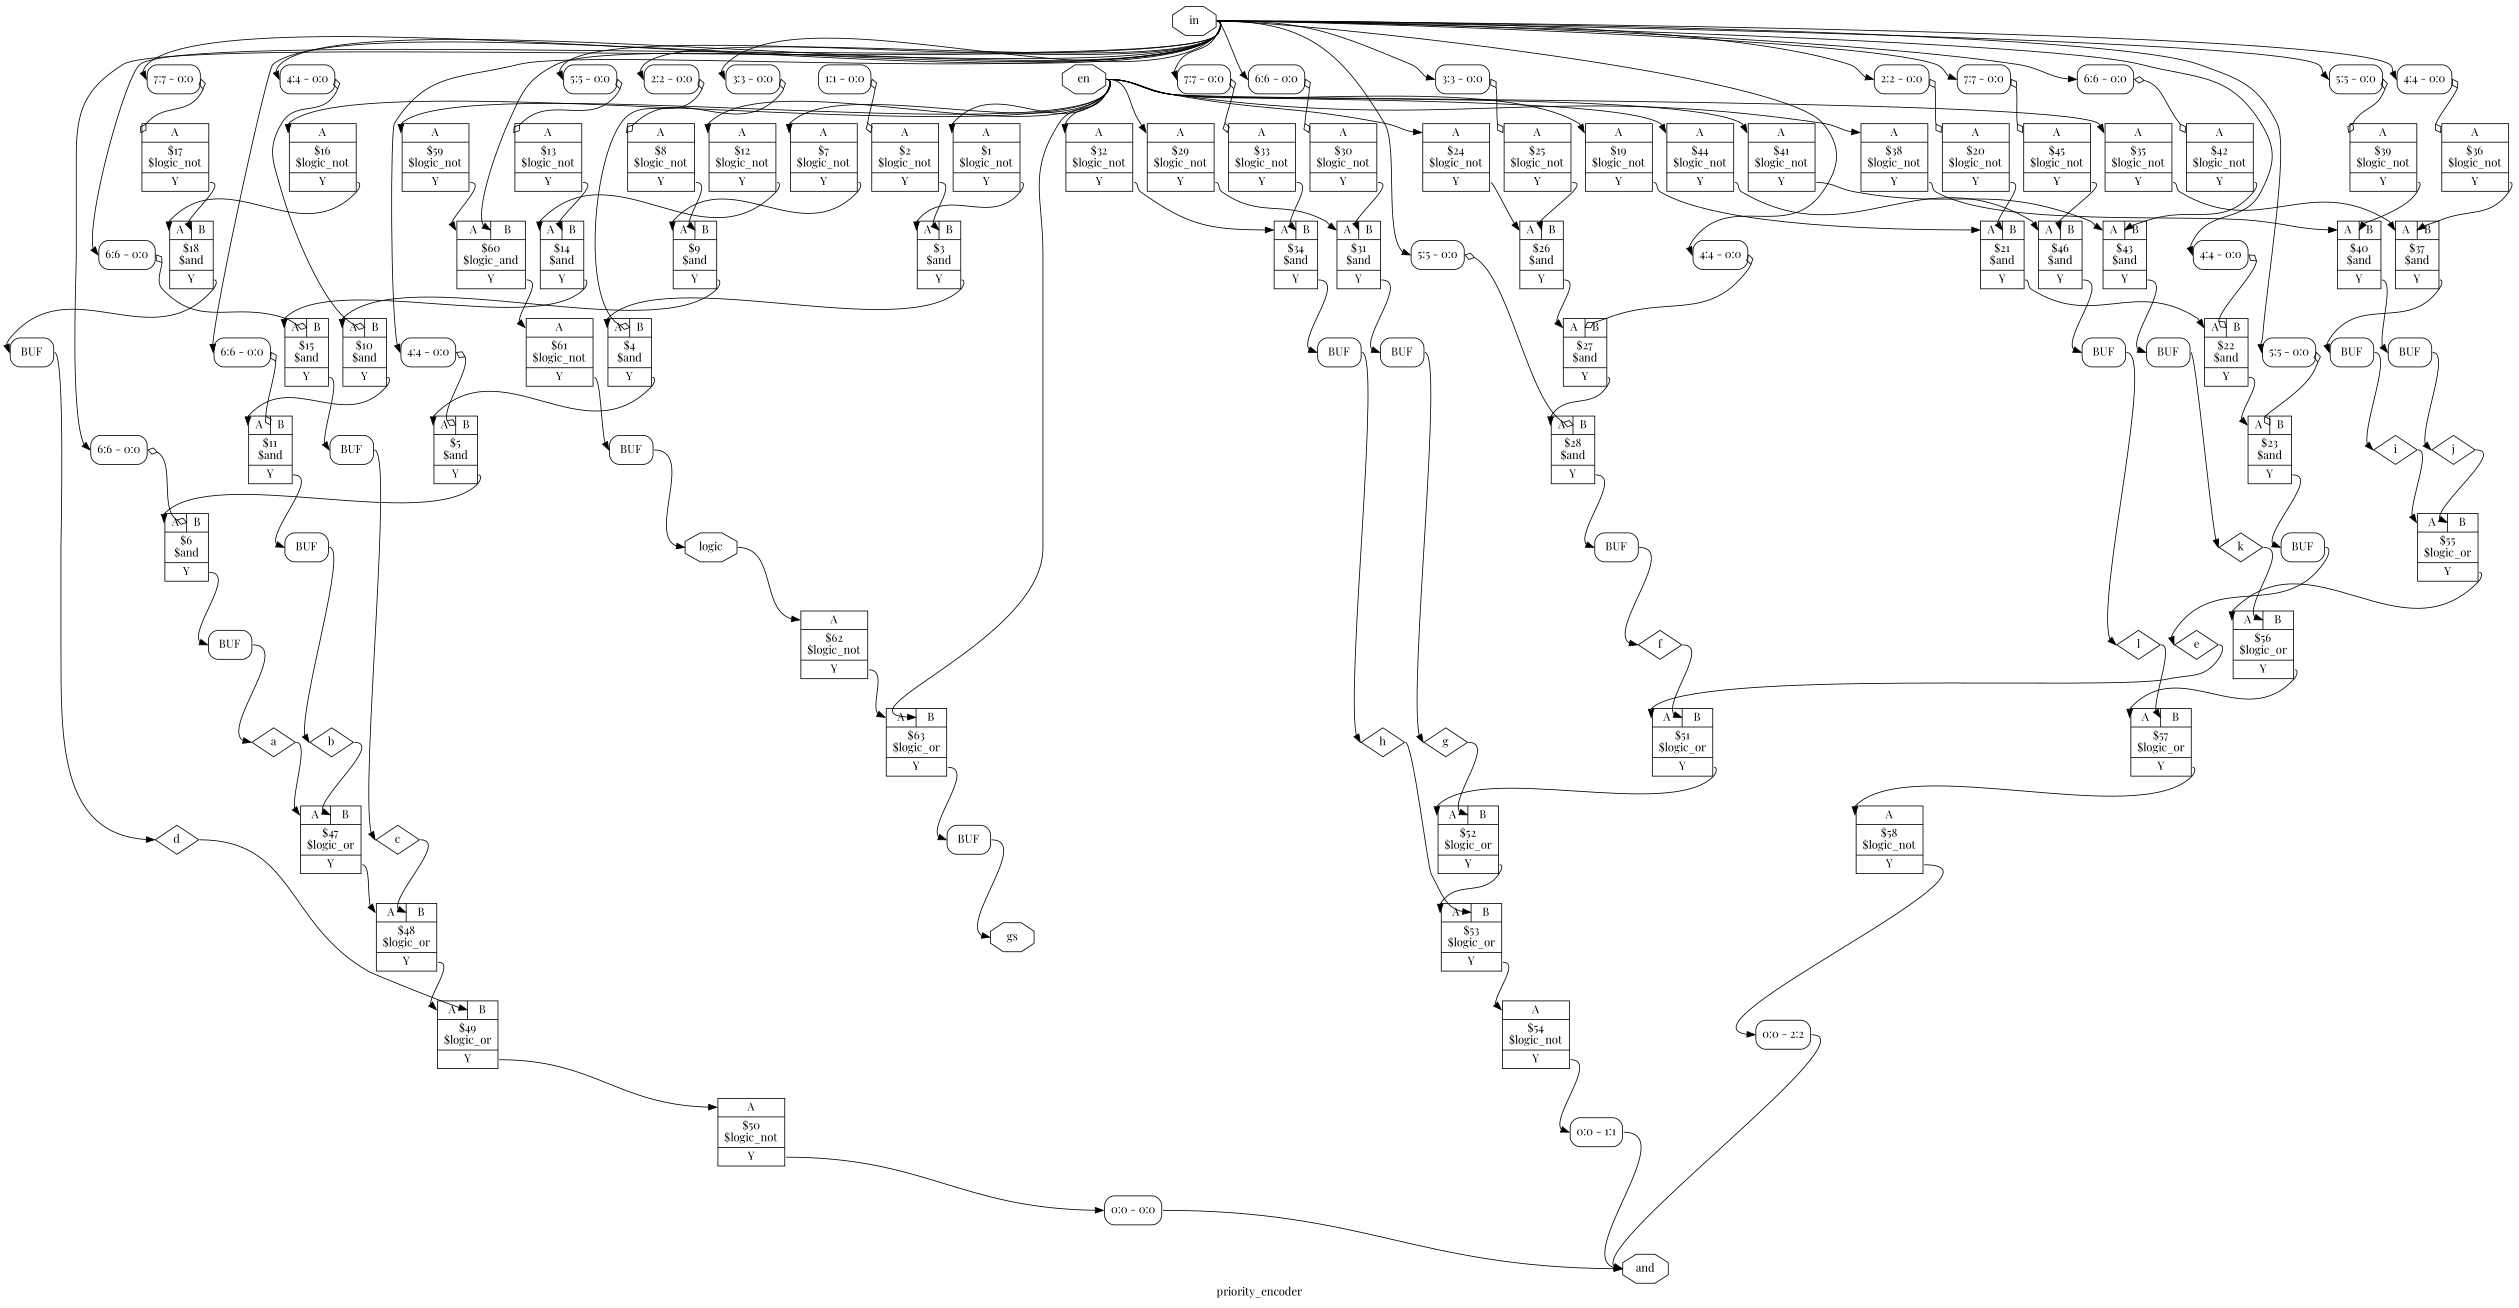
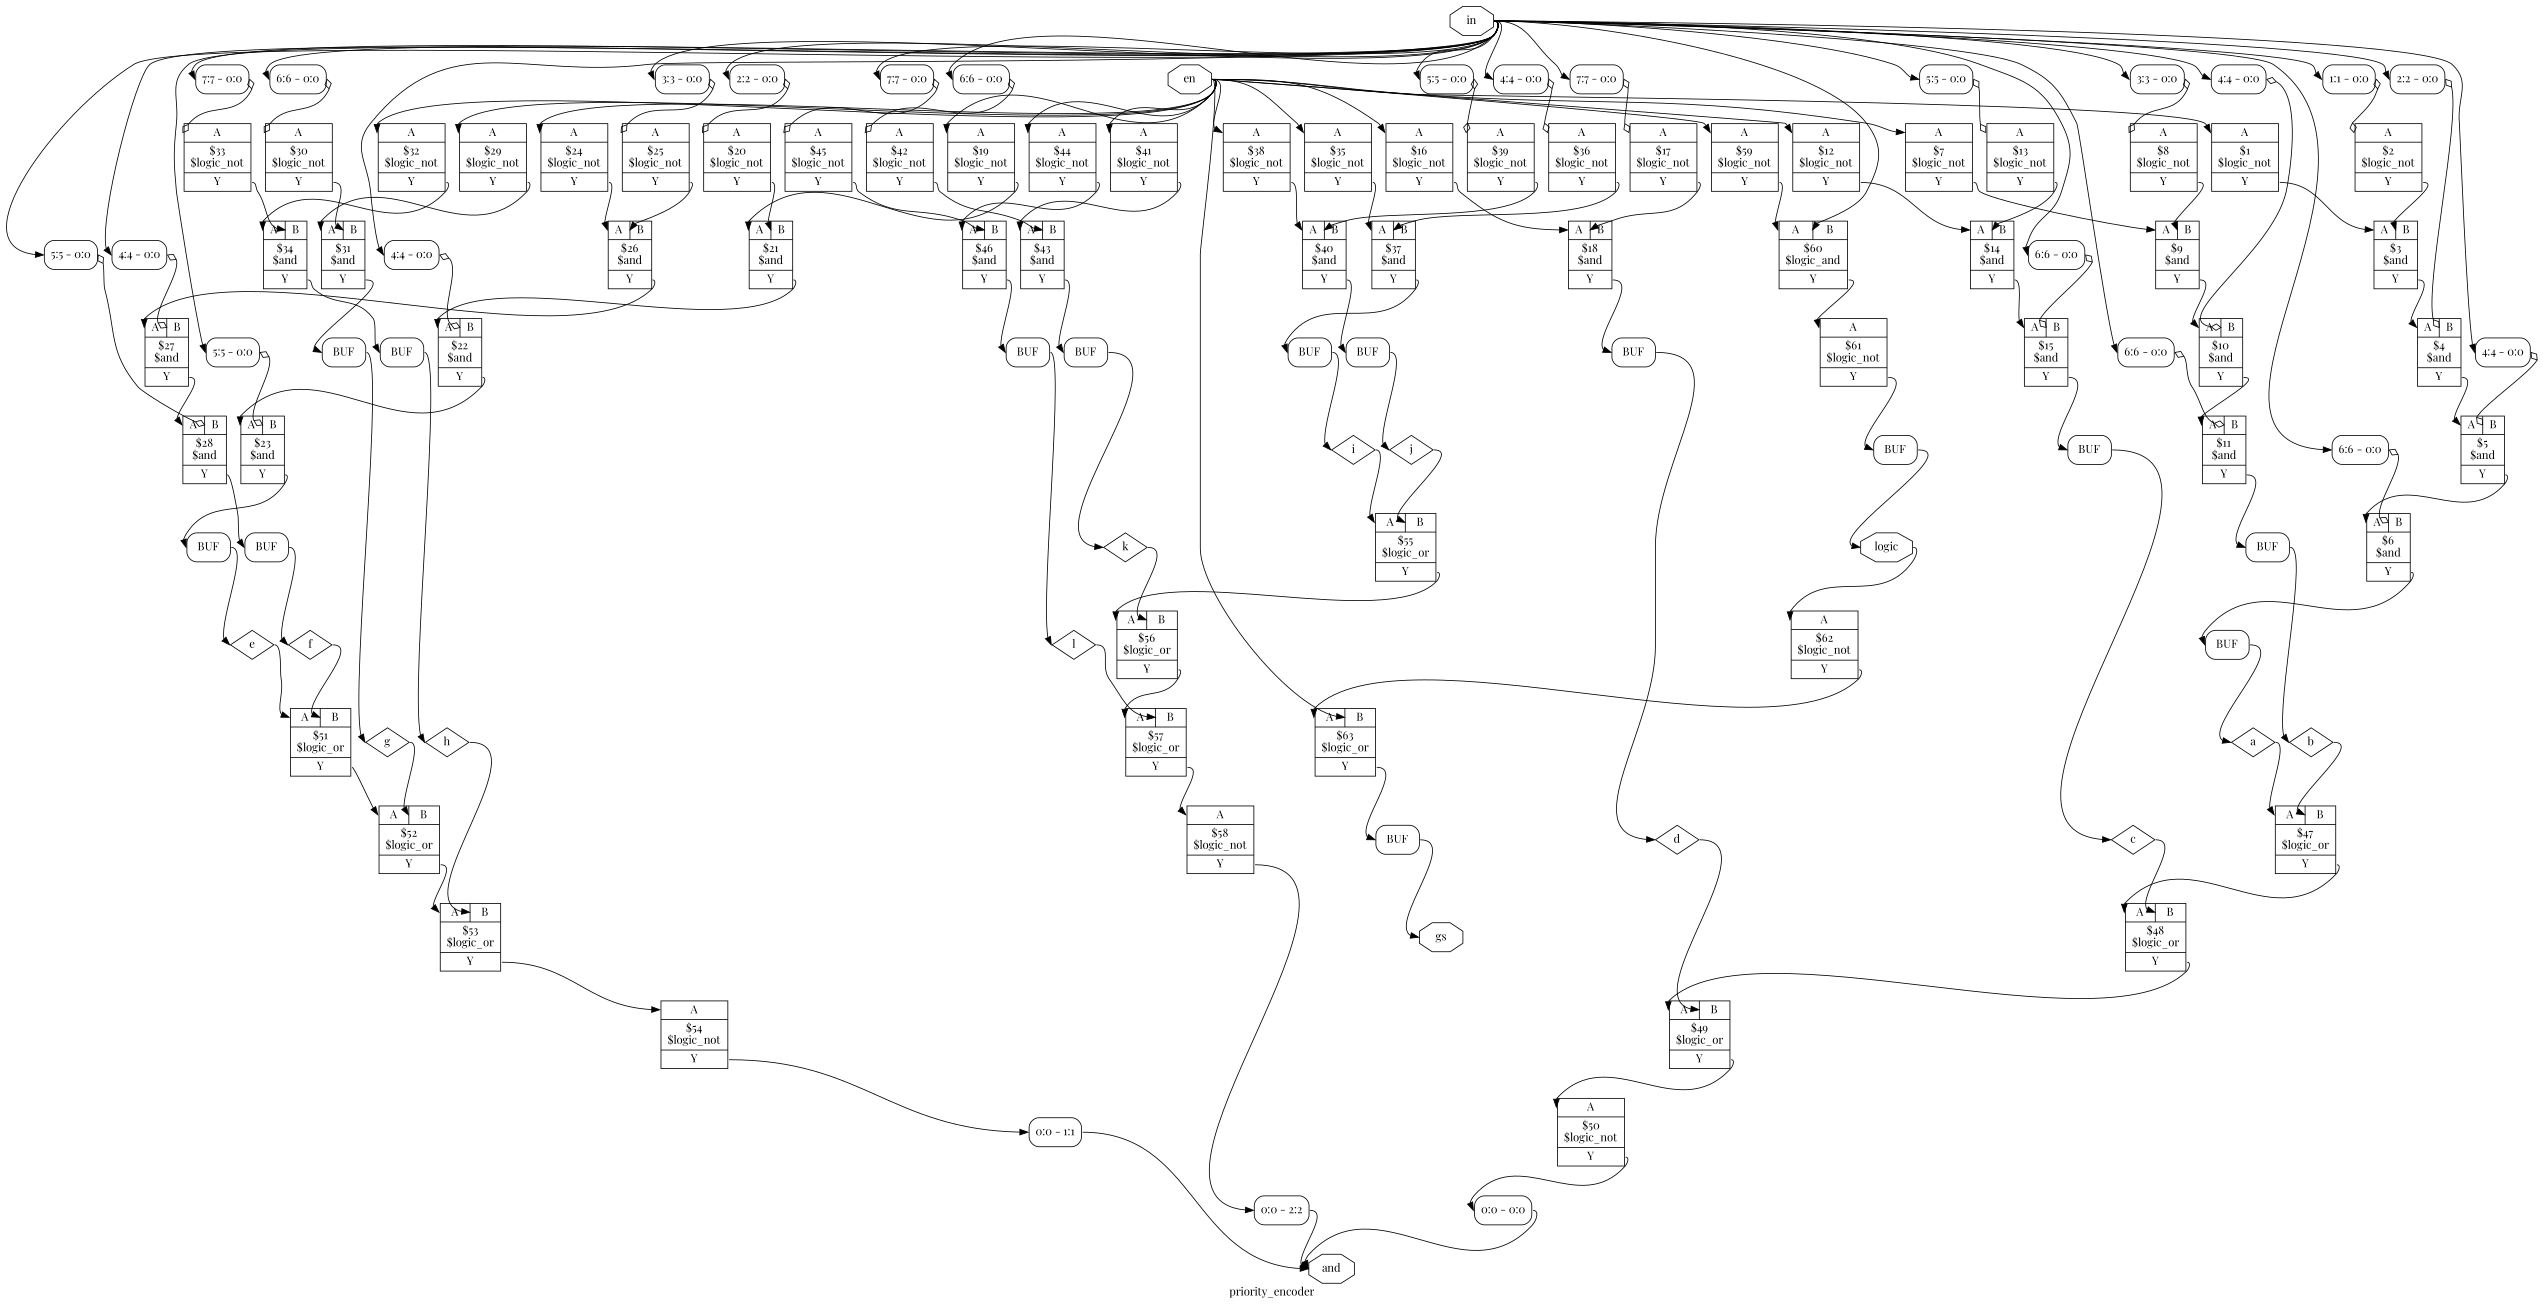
edge "in" -> "1:1 - 0:0": added
